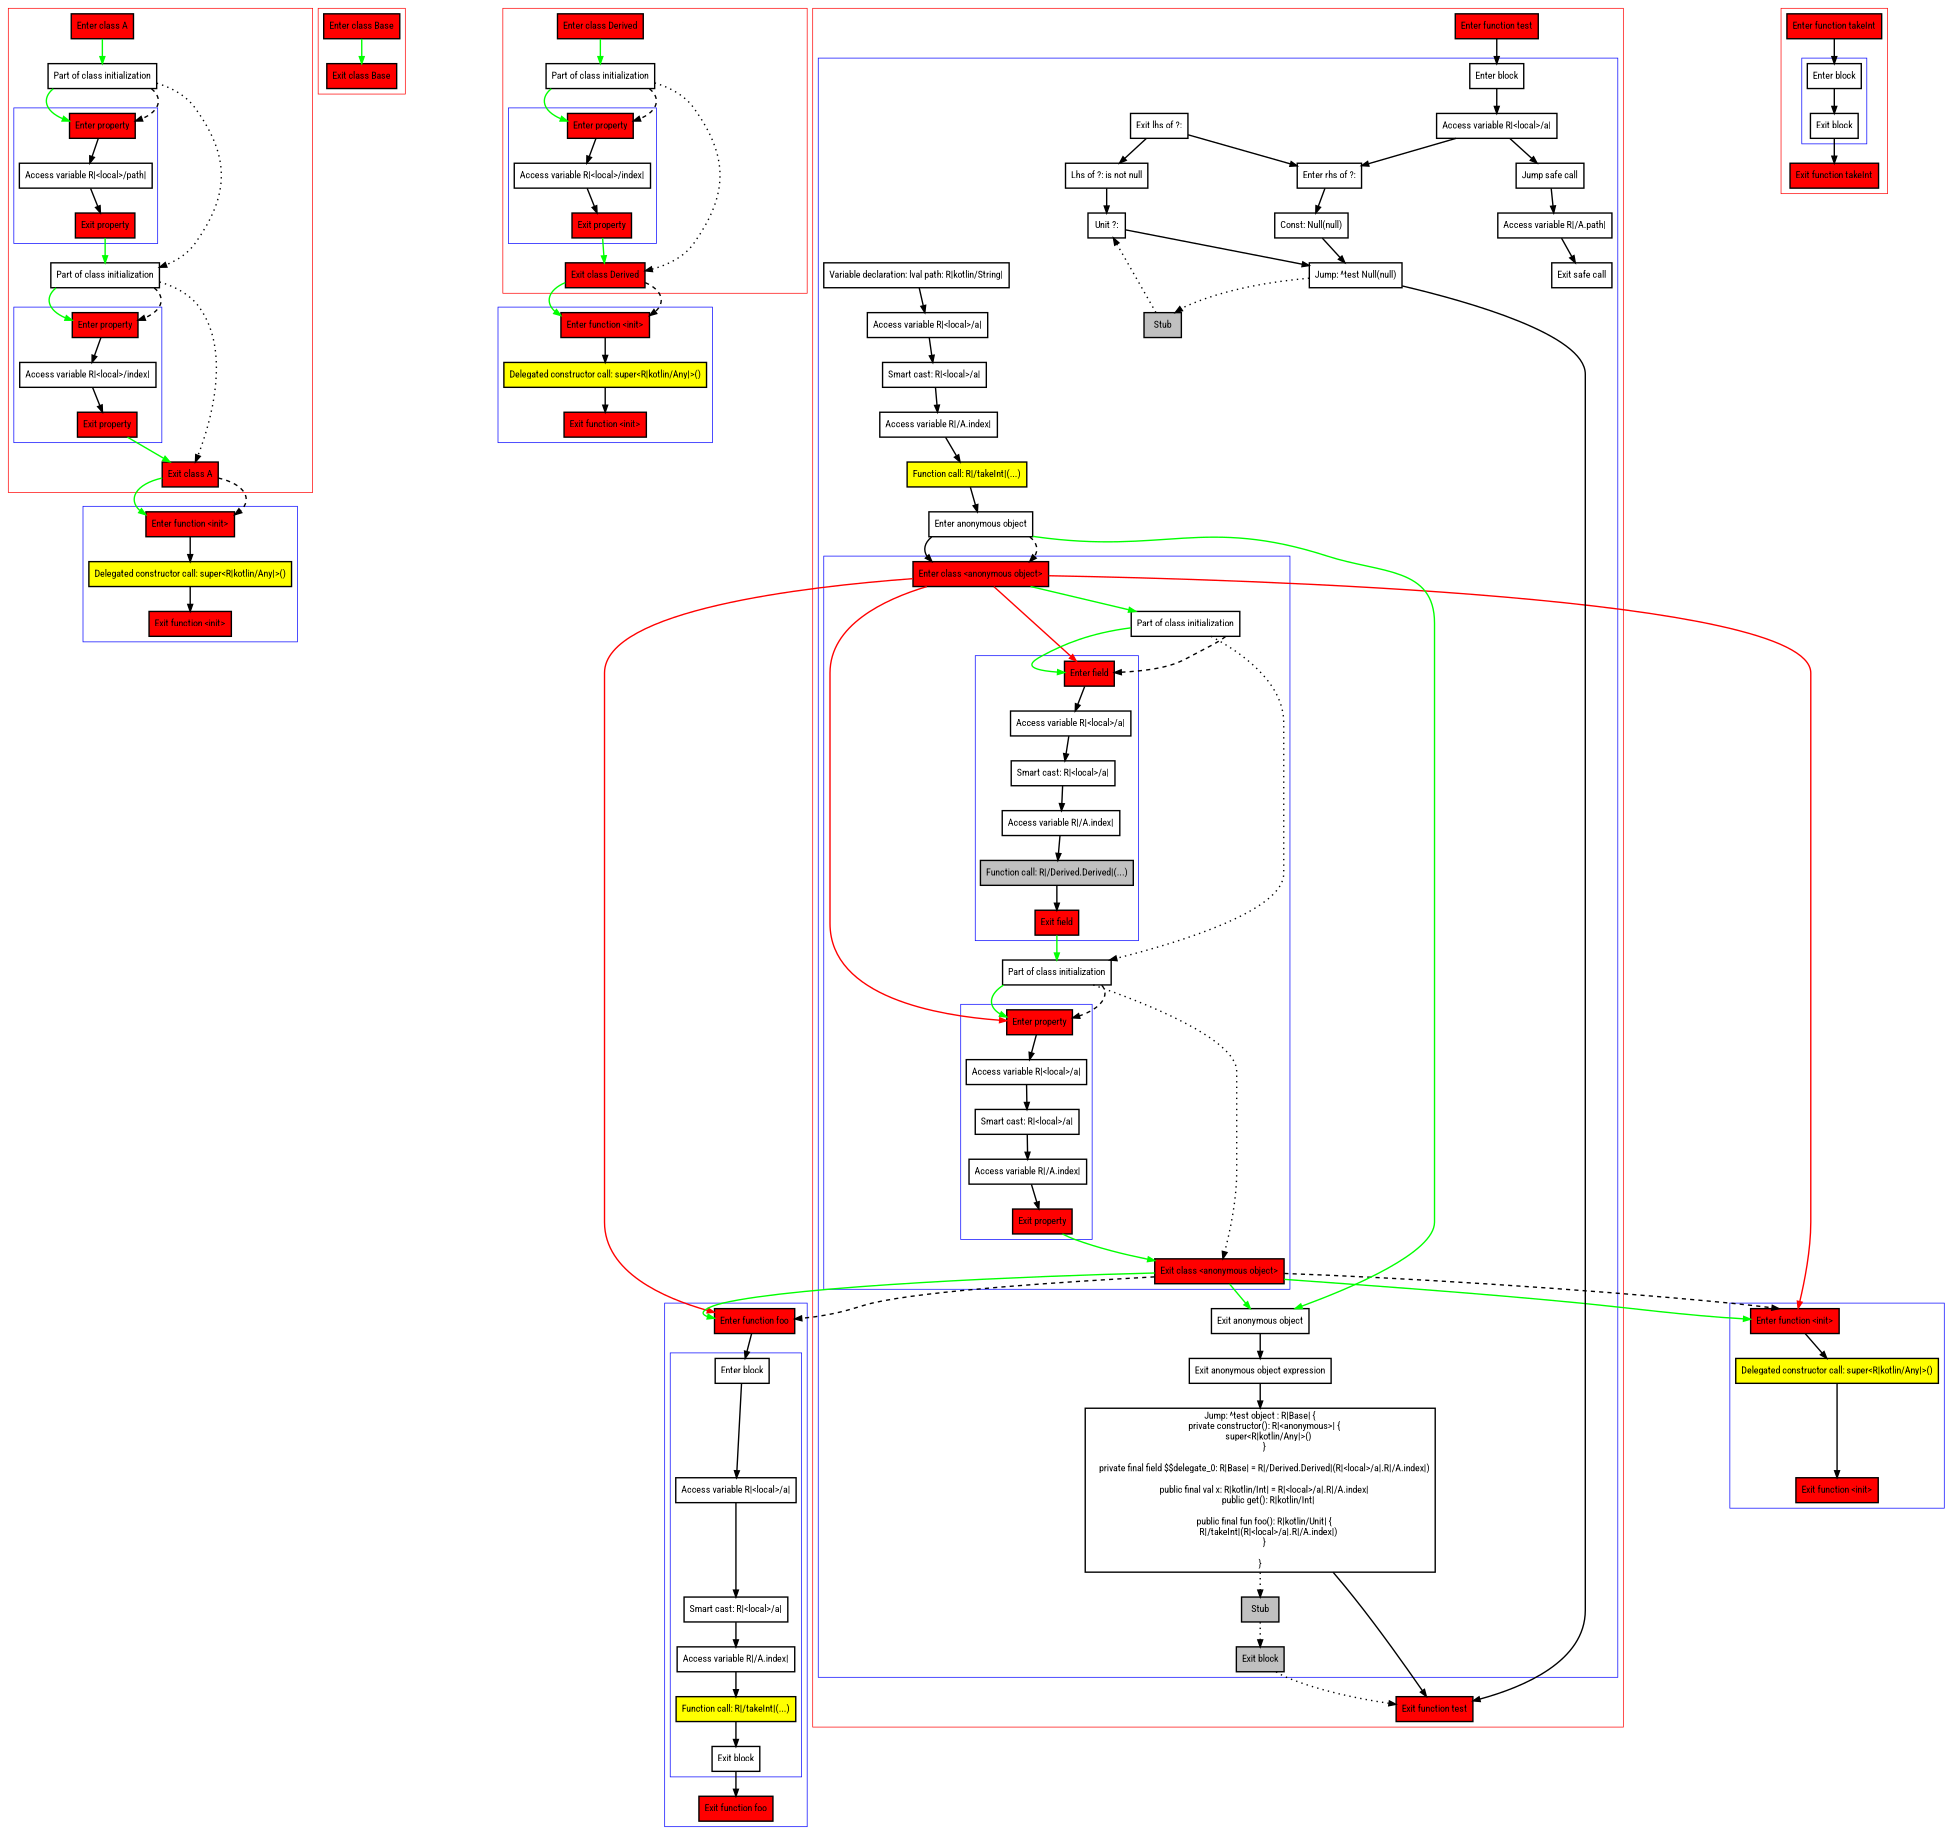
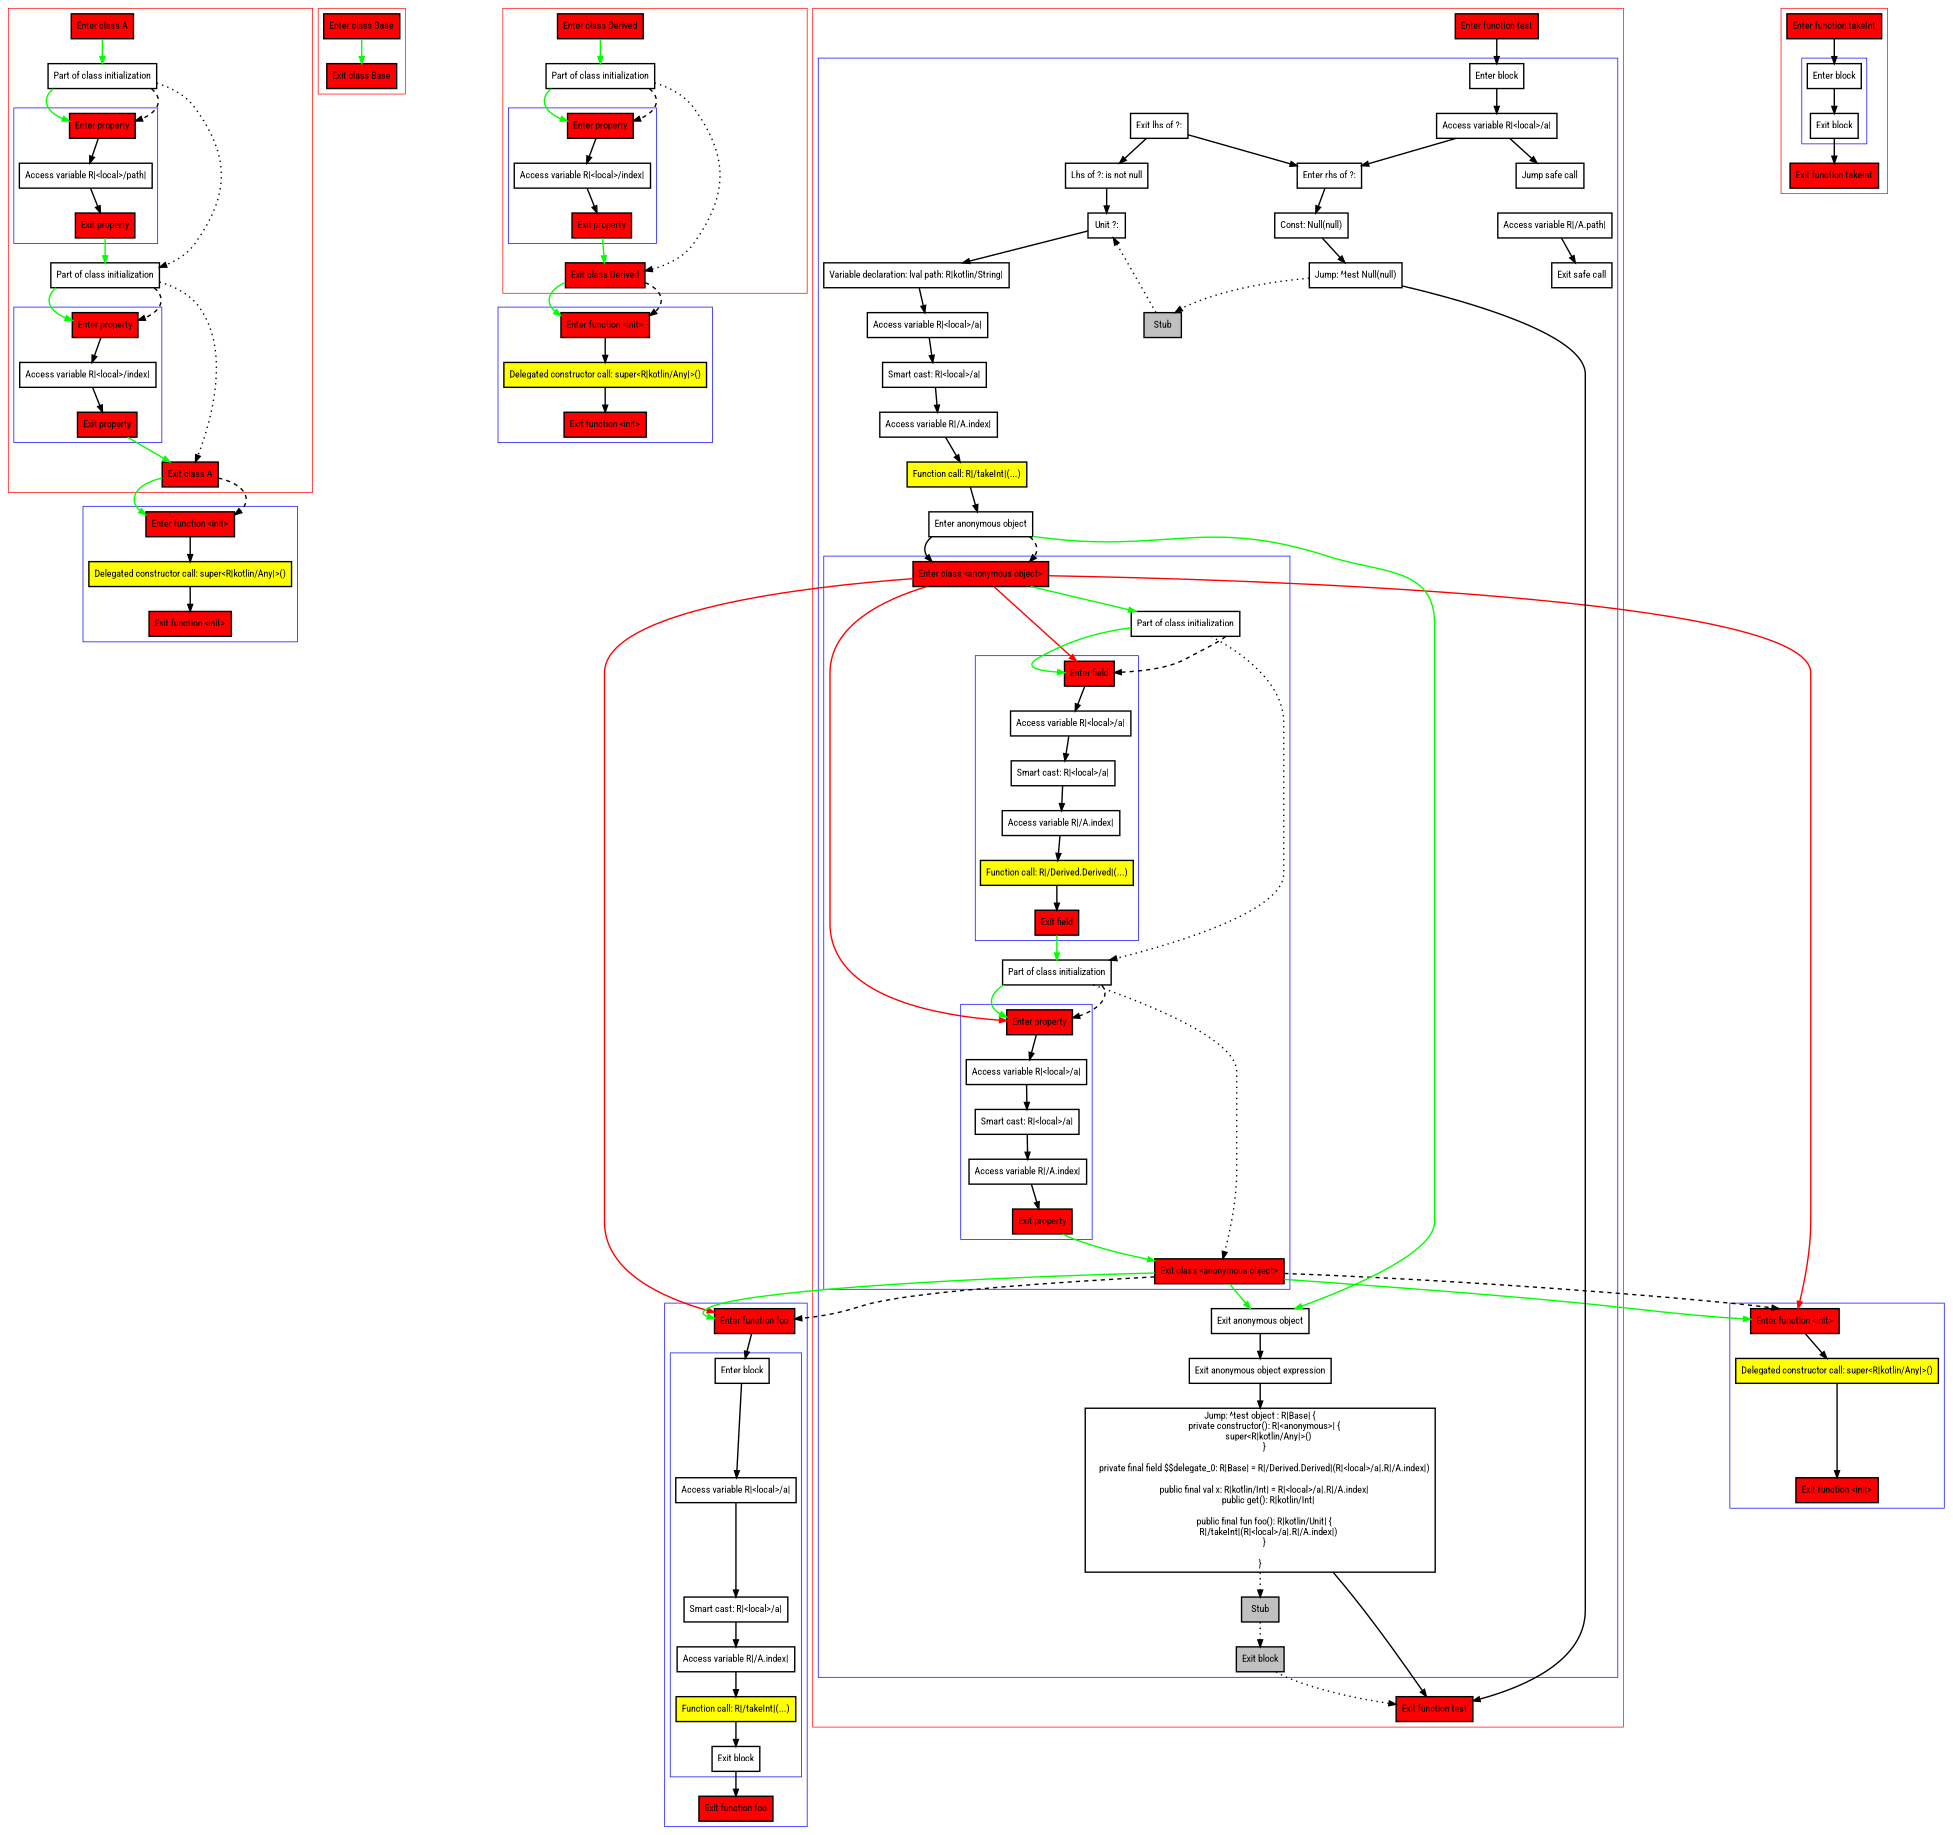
edge "Jump safe call" -> "Access variable R|/A.path|": removed
edge "Unit ?:" -> "Jump: ^test Null(null)": now "Unit ?:" -> "Variable declaration: lval path: R|kotlin/String|"
node "Function call: R|/Derived.Derived|(...)": fillcolor gray -> yellow
